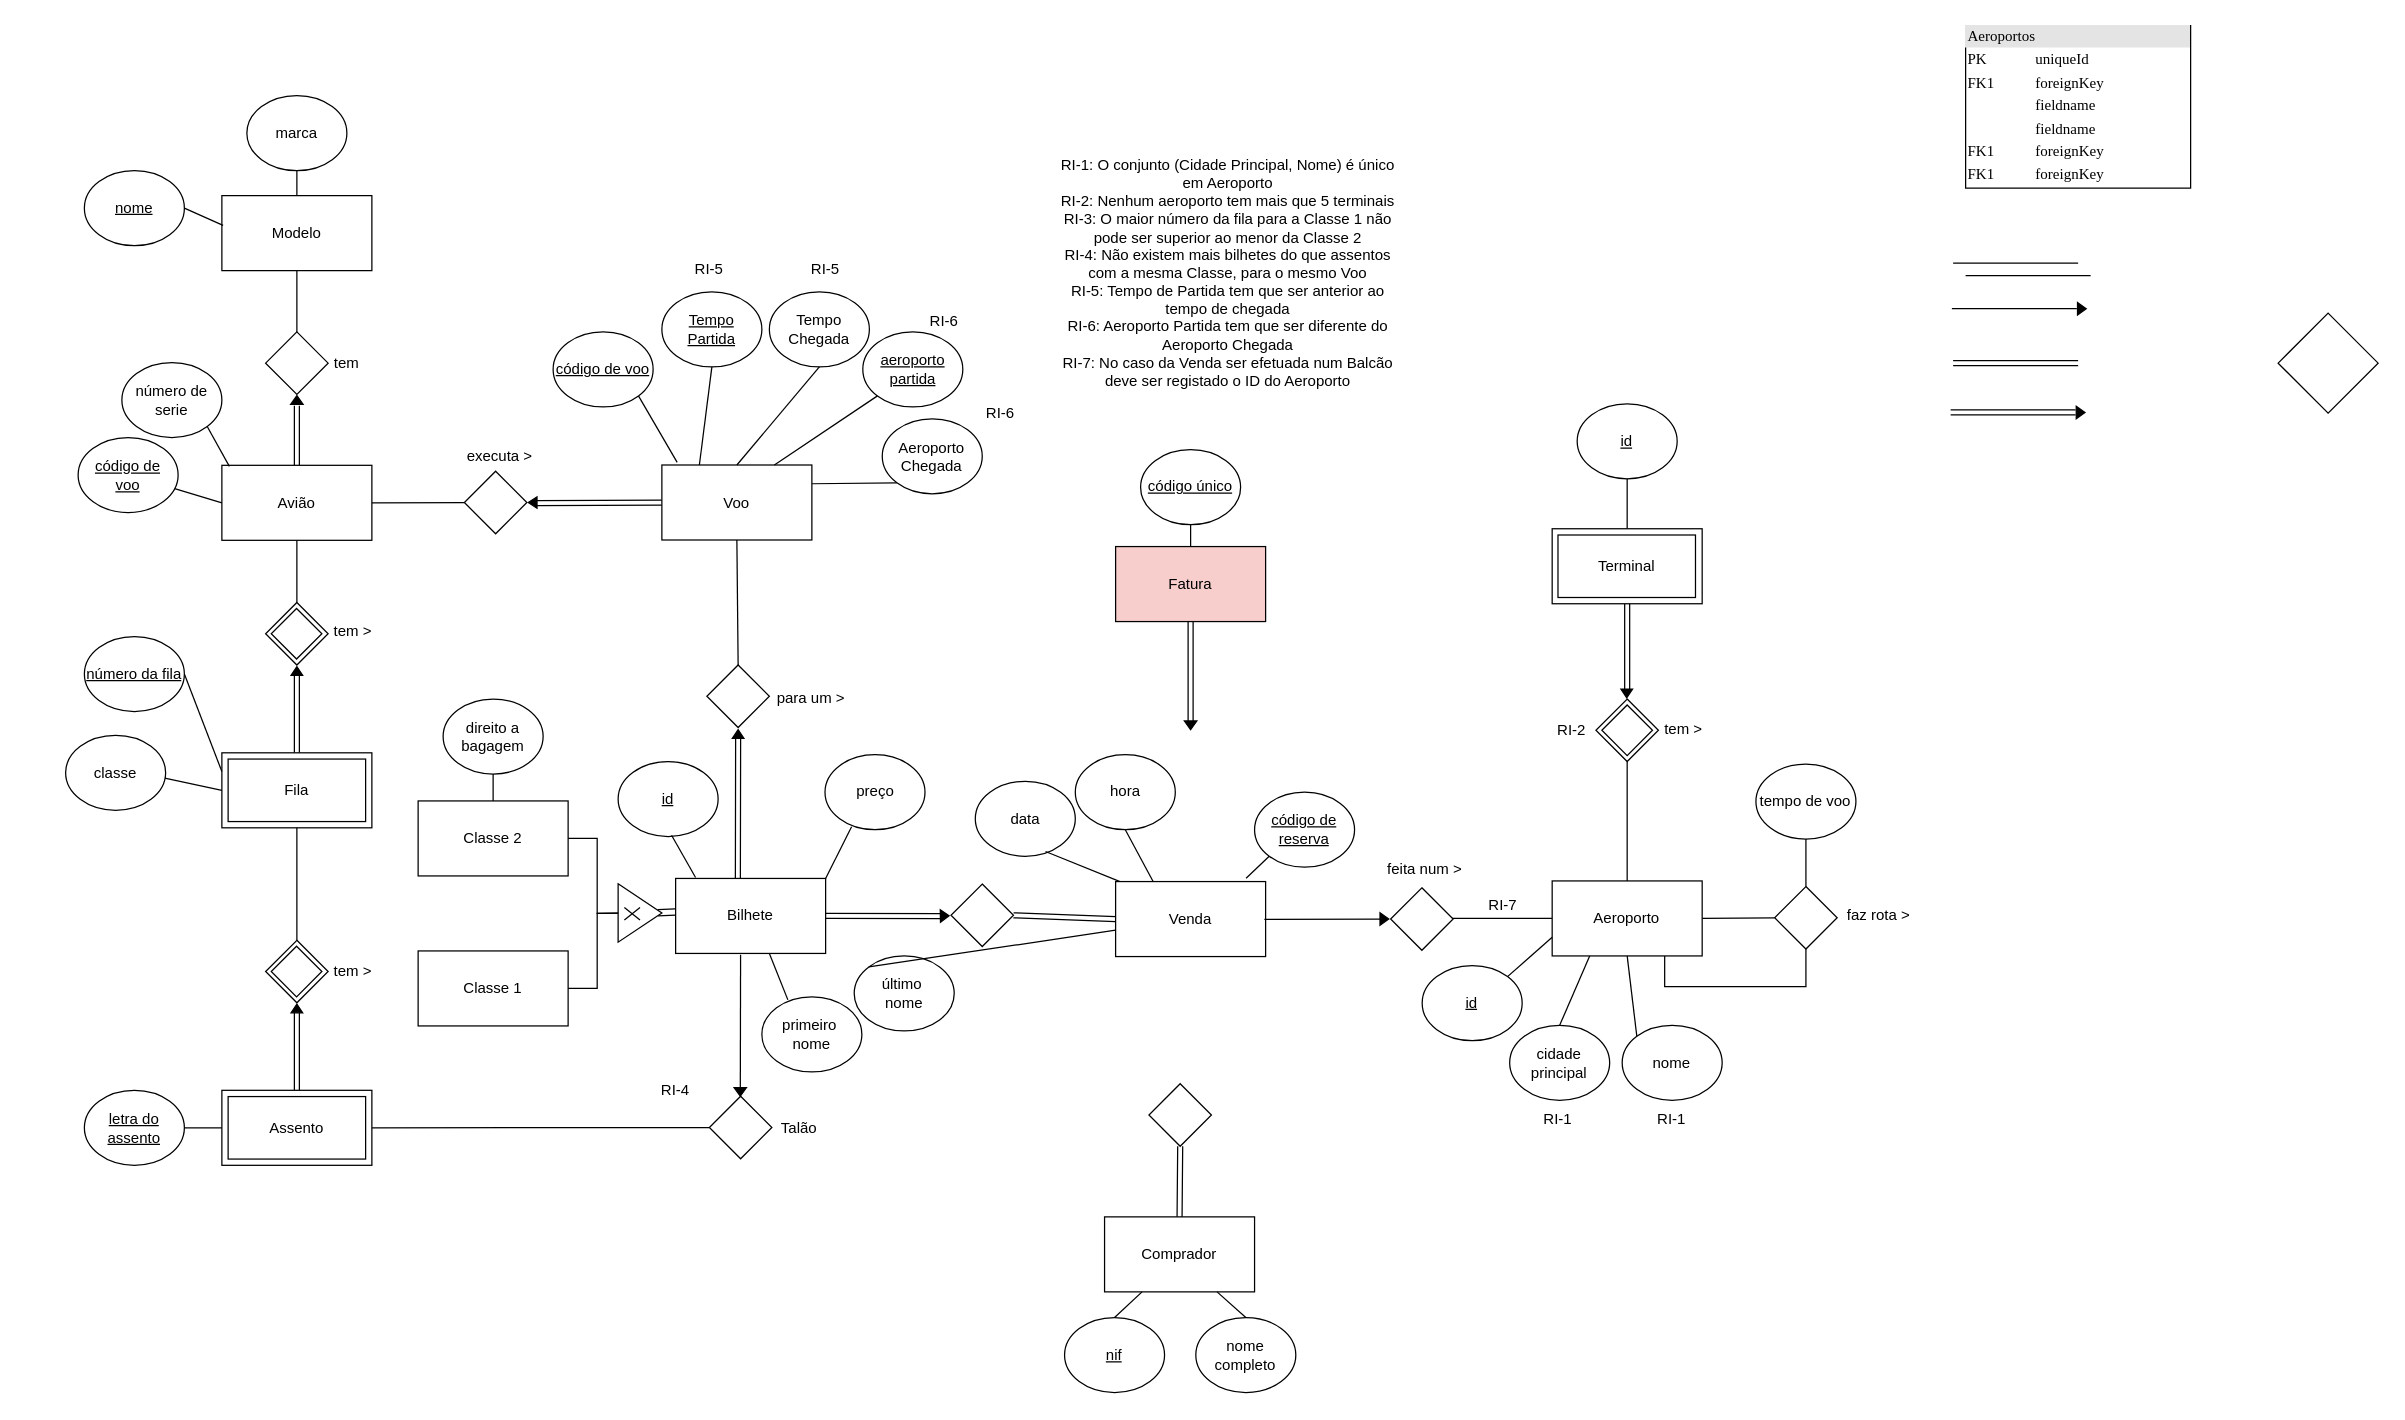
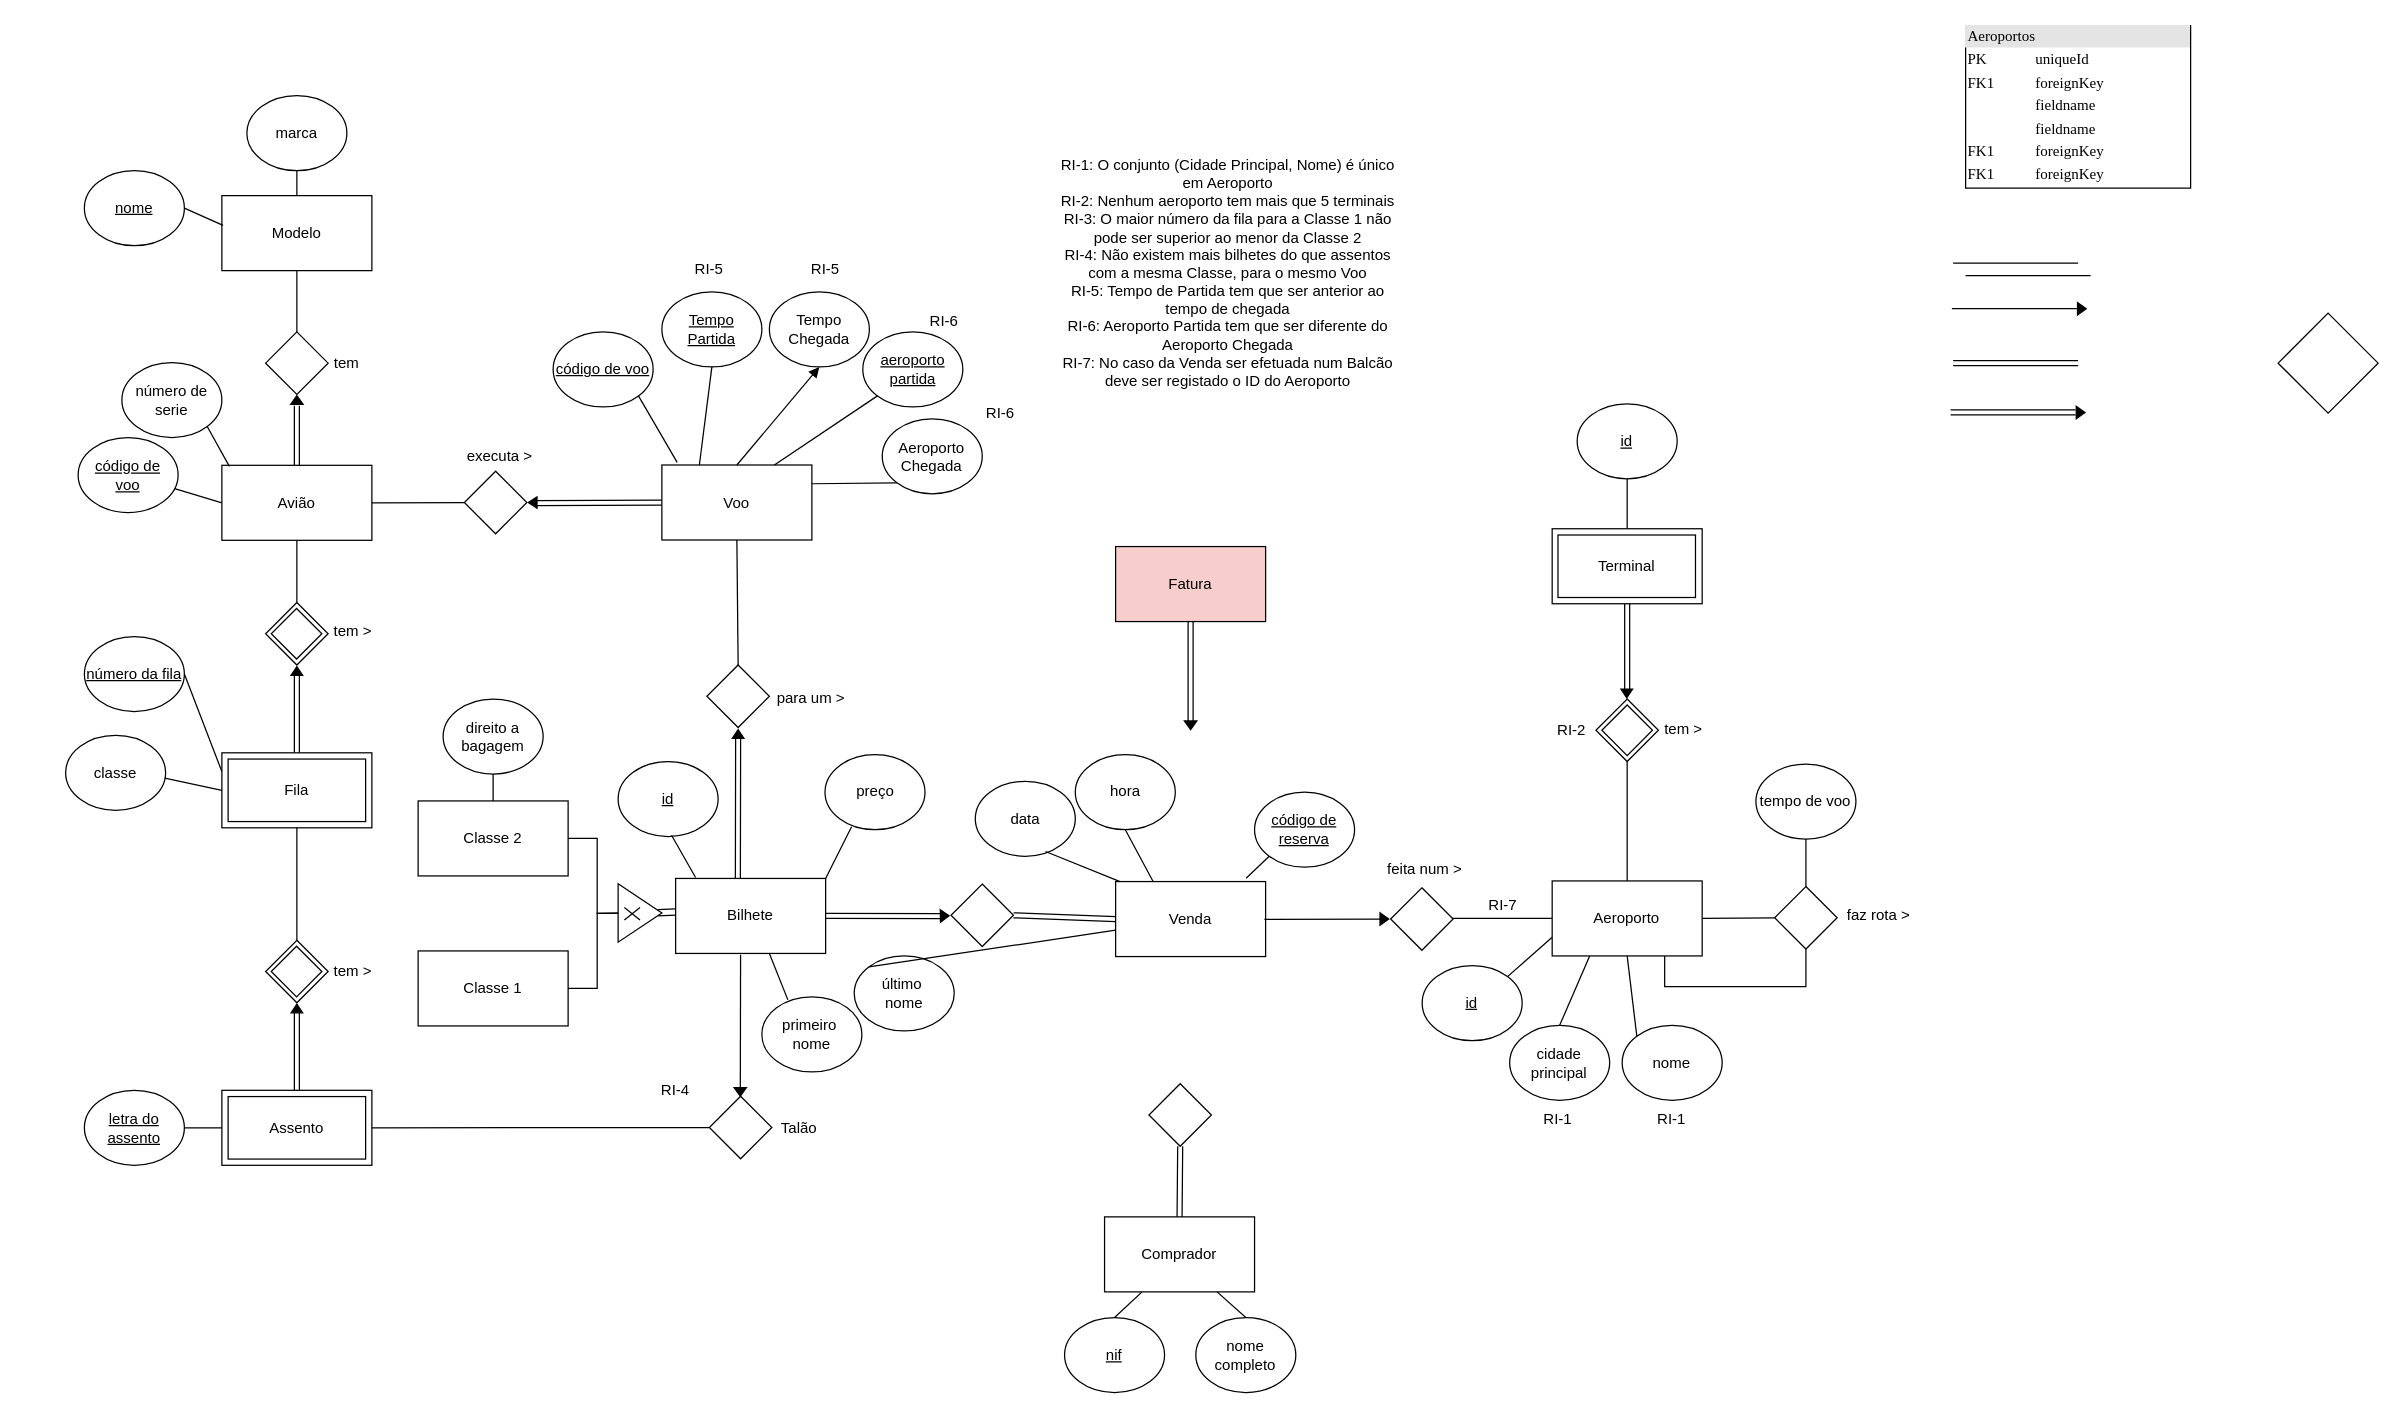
edge "Tempo Chegada" -- "Voo": arrowhead none -> block
node "código único": removed
edge "código único" -- "Fatura": removed
